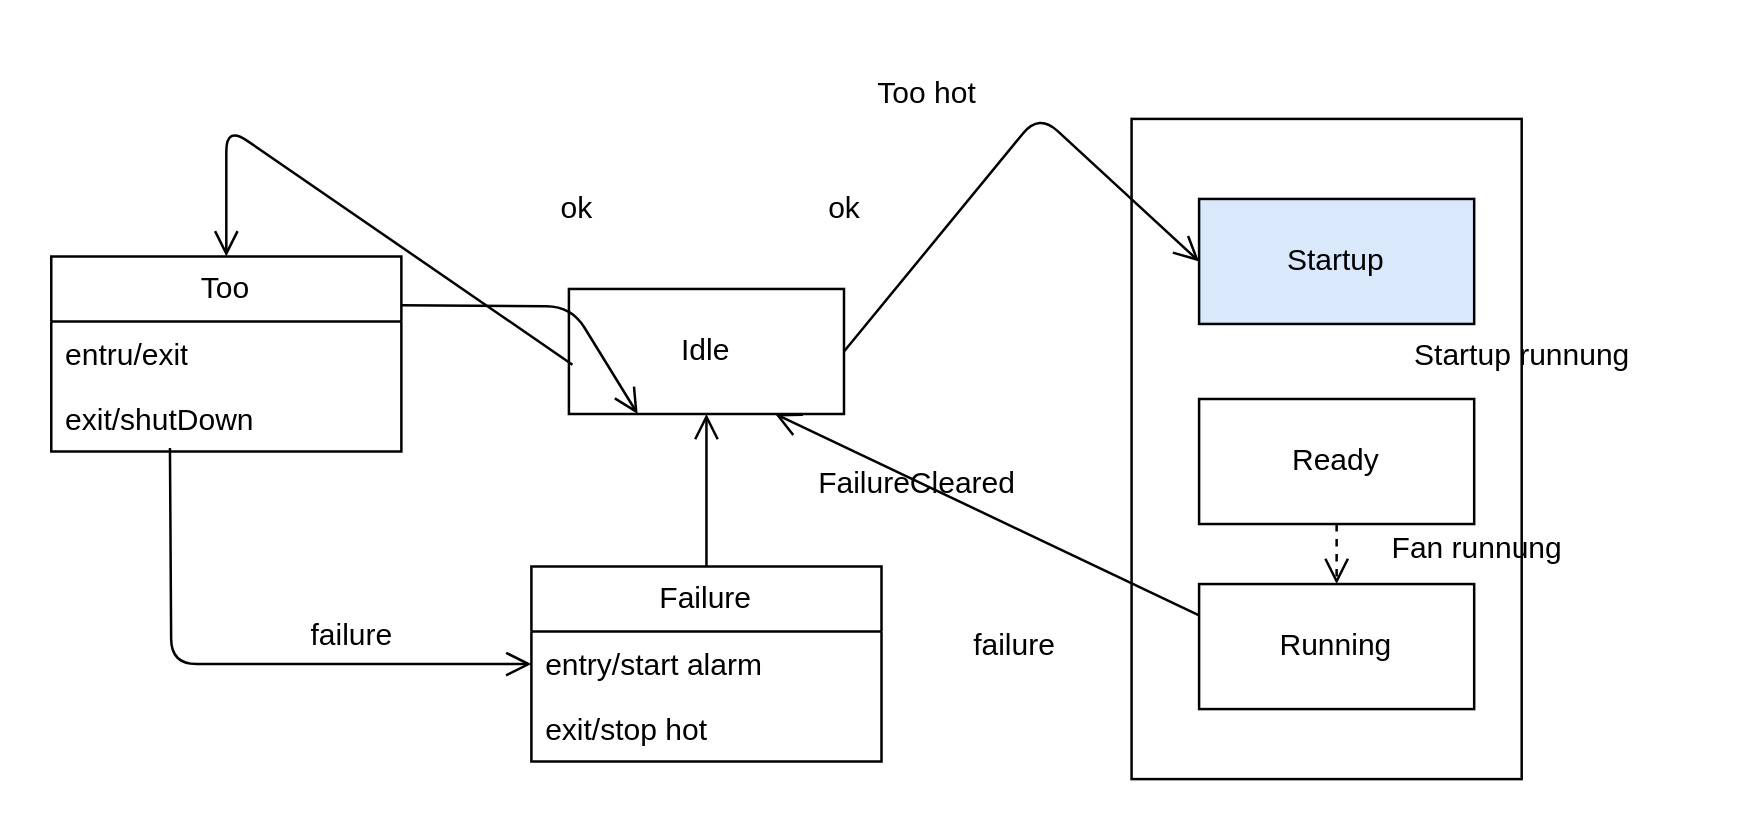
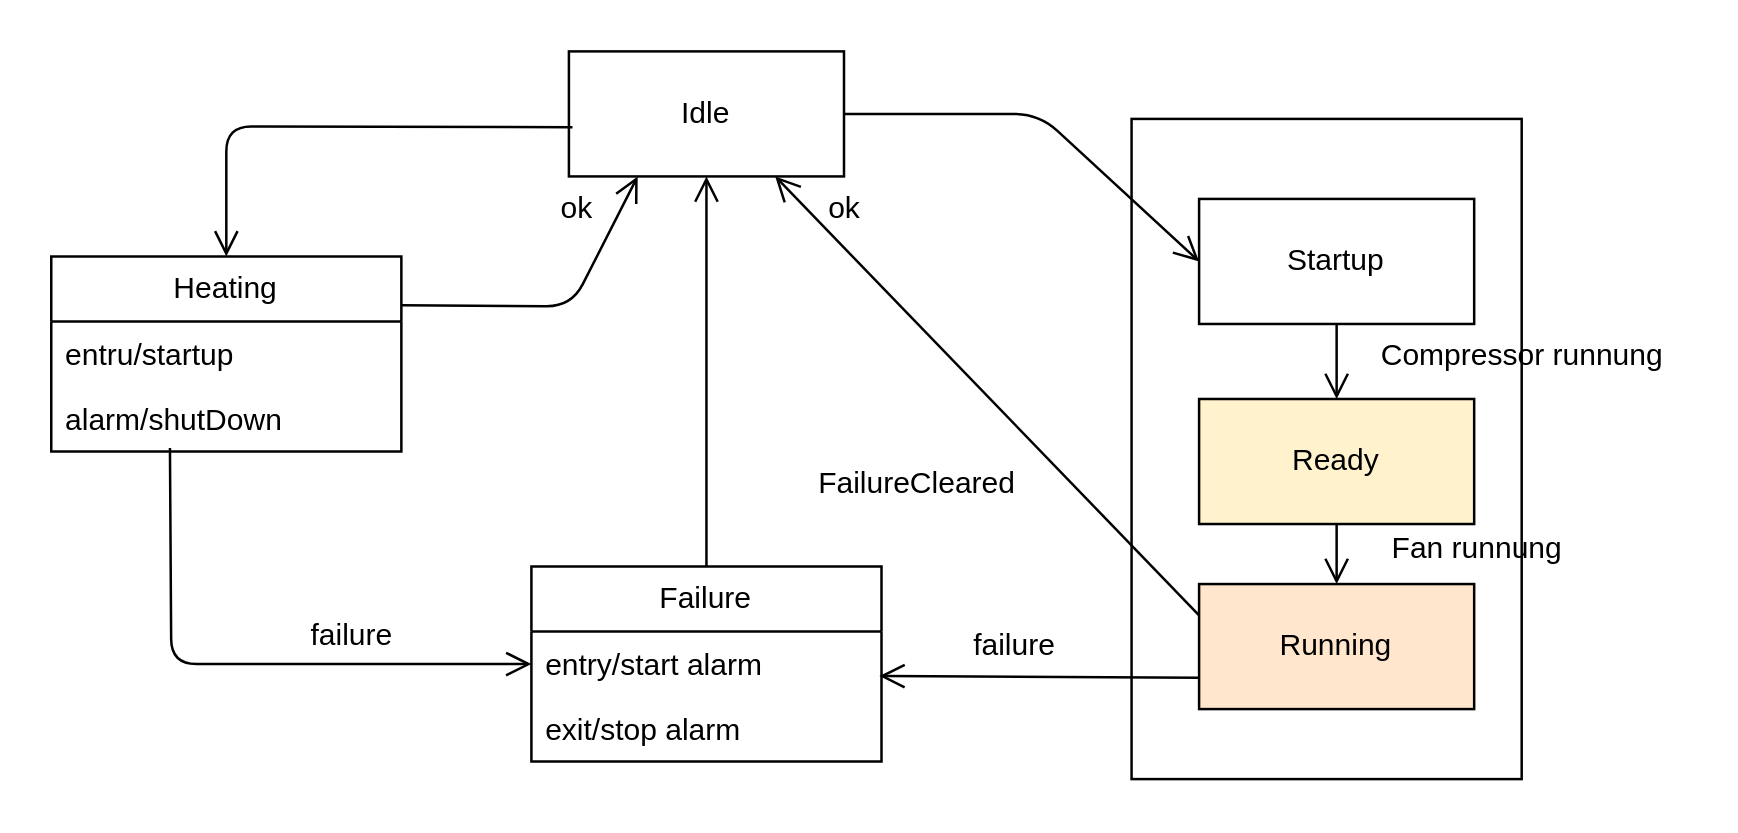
node "Too hot": removed
node "Startup": fillcolor #dae8fc -> #ffffff
node "Too": label "Too" -> "Heating"
node "Idle": moved (706, 351) -> (706, 114)
node "Startup runnung": label "Startup runnung" -> "Compressor runnung"
node "entru/exit": label "entru/exit" -> "entru/startup"
edge "Startup" -> "Ready": added
node "exit/shutDown": label "exit/shutDown" -> "alarm/shutDown"
node "Ready": fillcolor #ffffff -> #fff2cc
edge "Ready" -> "Running": style dashed -> solid
node "Running": fillcolor #ffffff -> #ffe6cc
edge "Running" -> "entry/start alarm": added
node "exit/stop hot": label "exit/stop hot" -> "exit/stop alarm"
